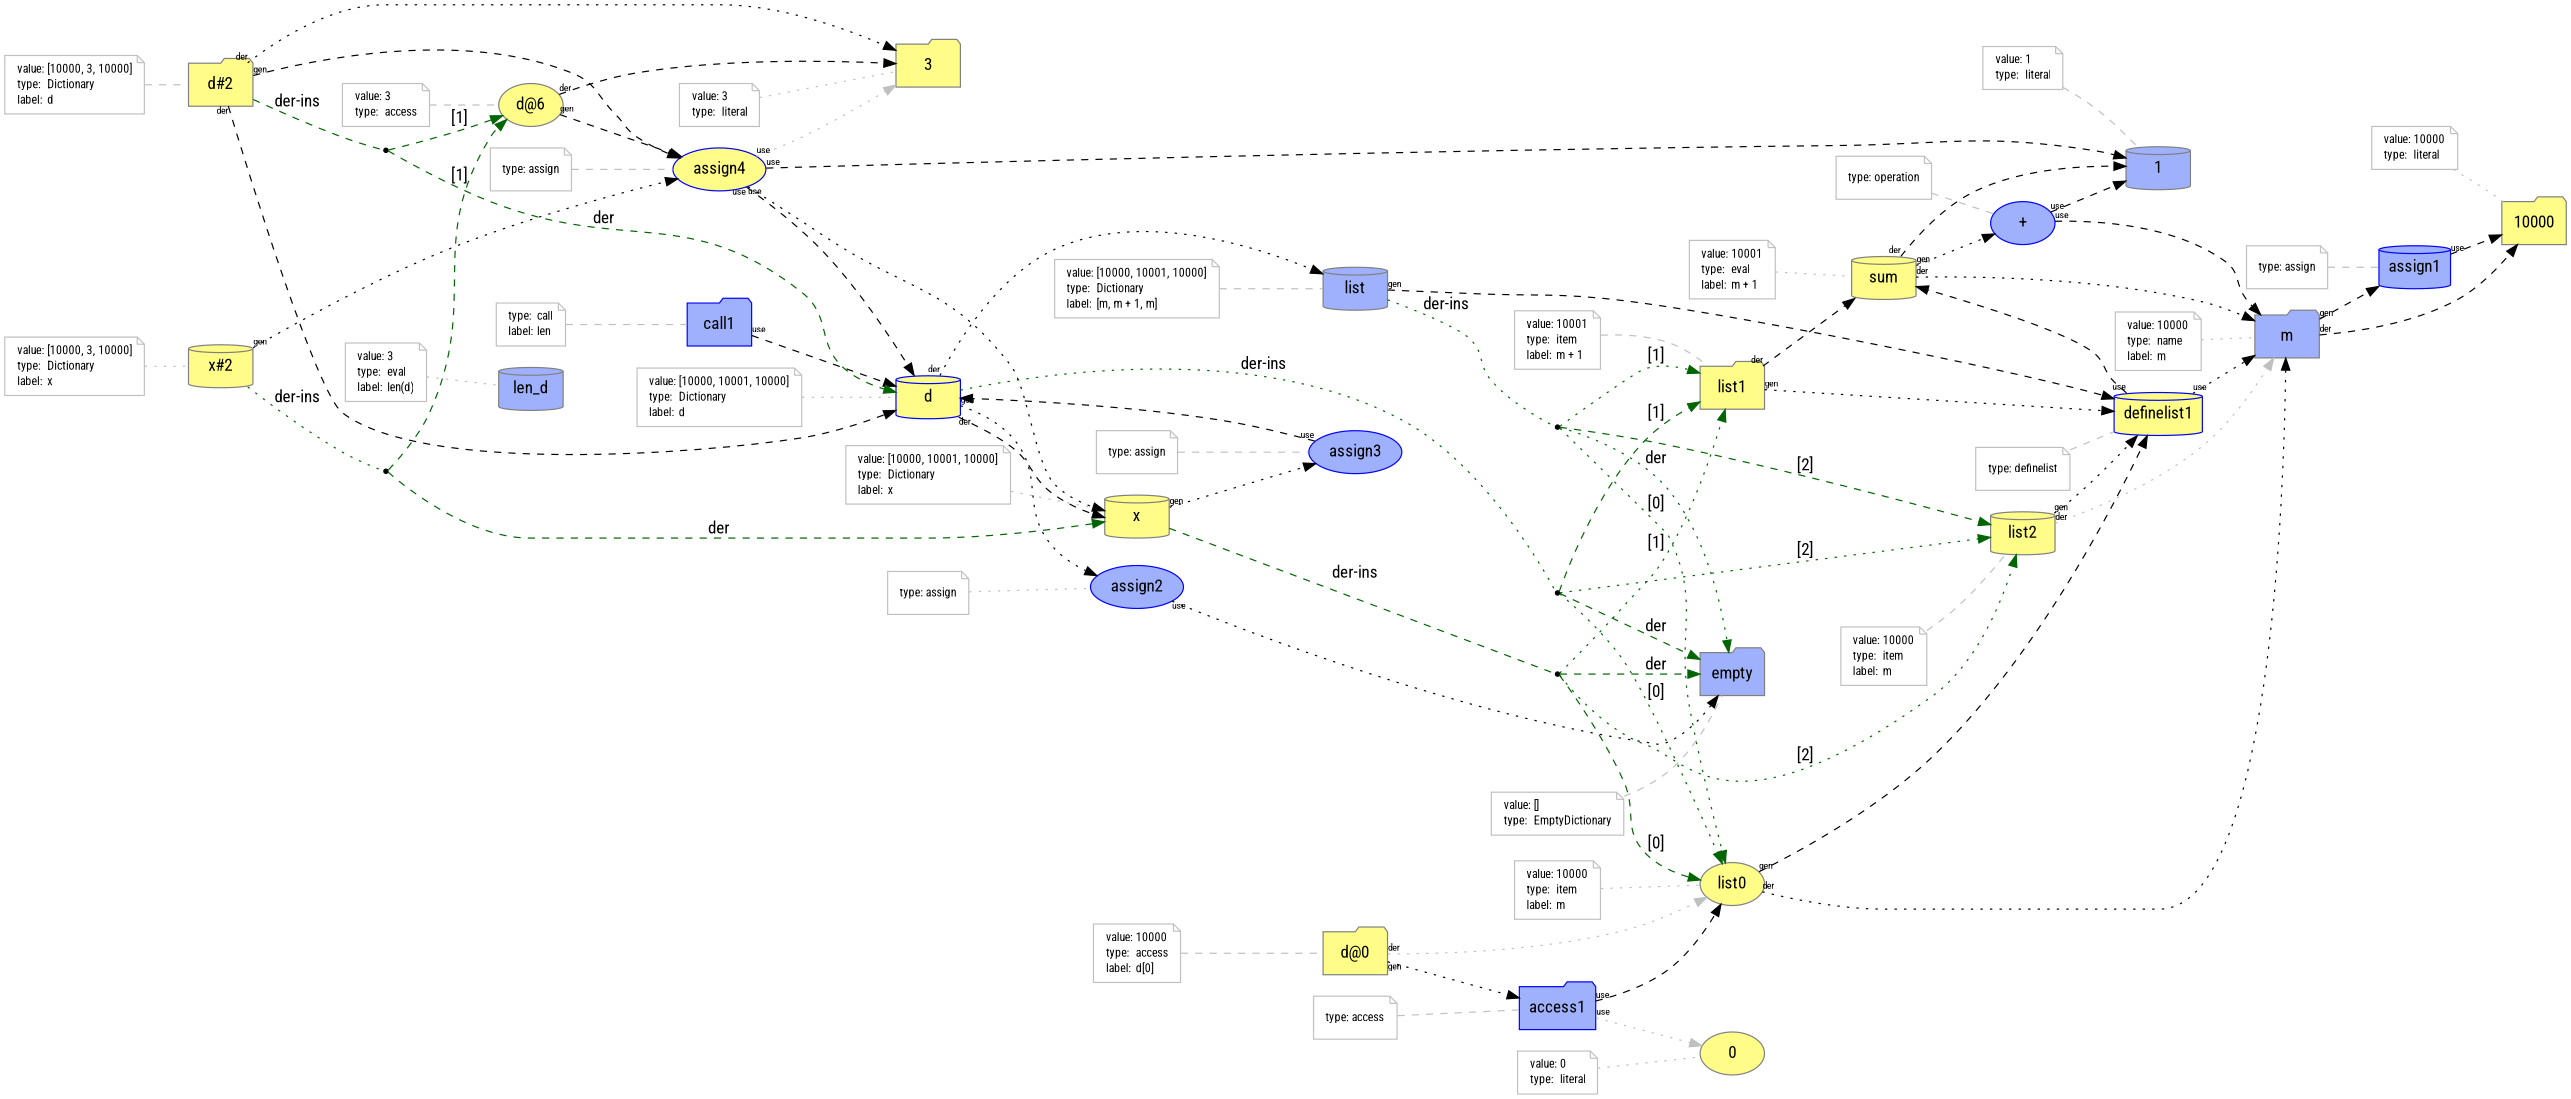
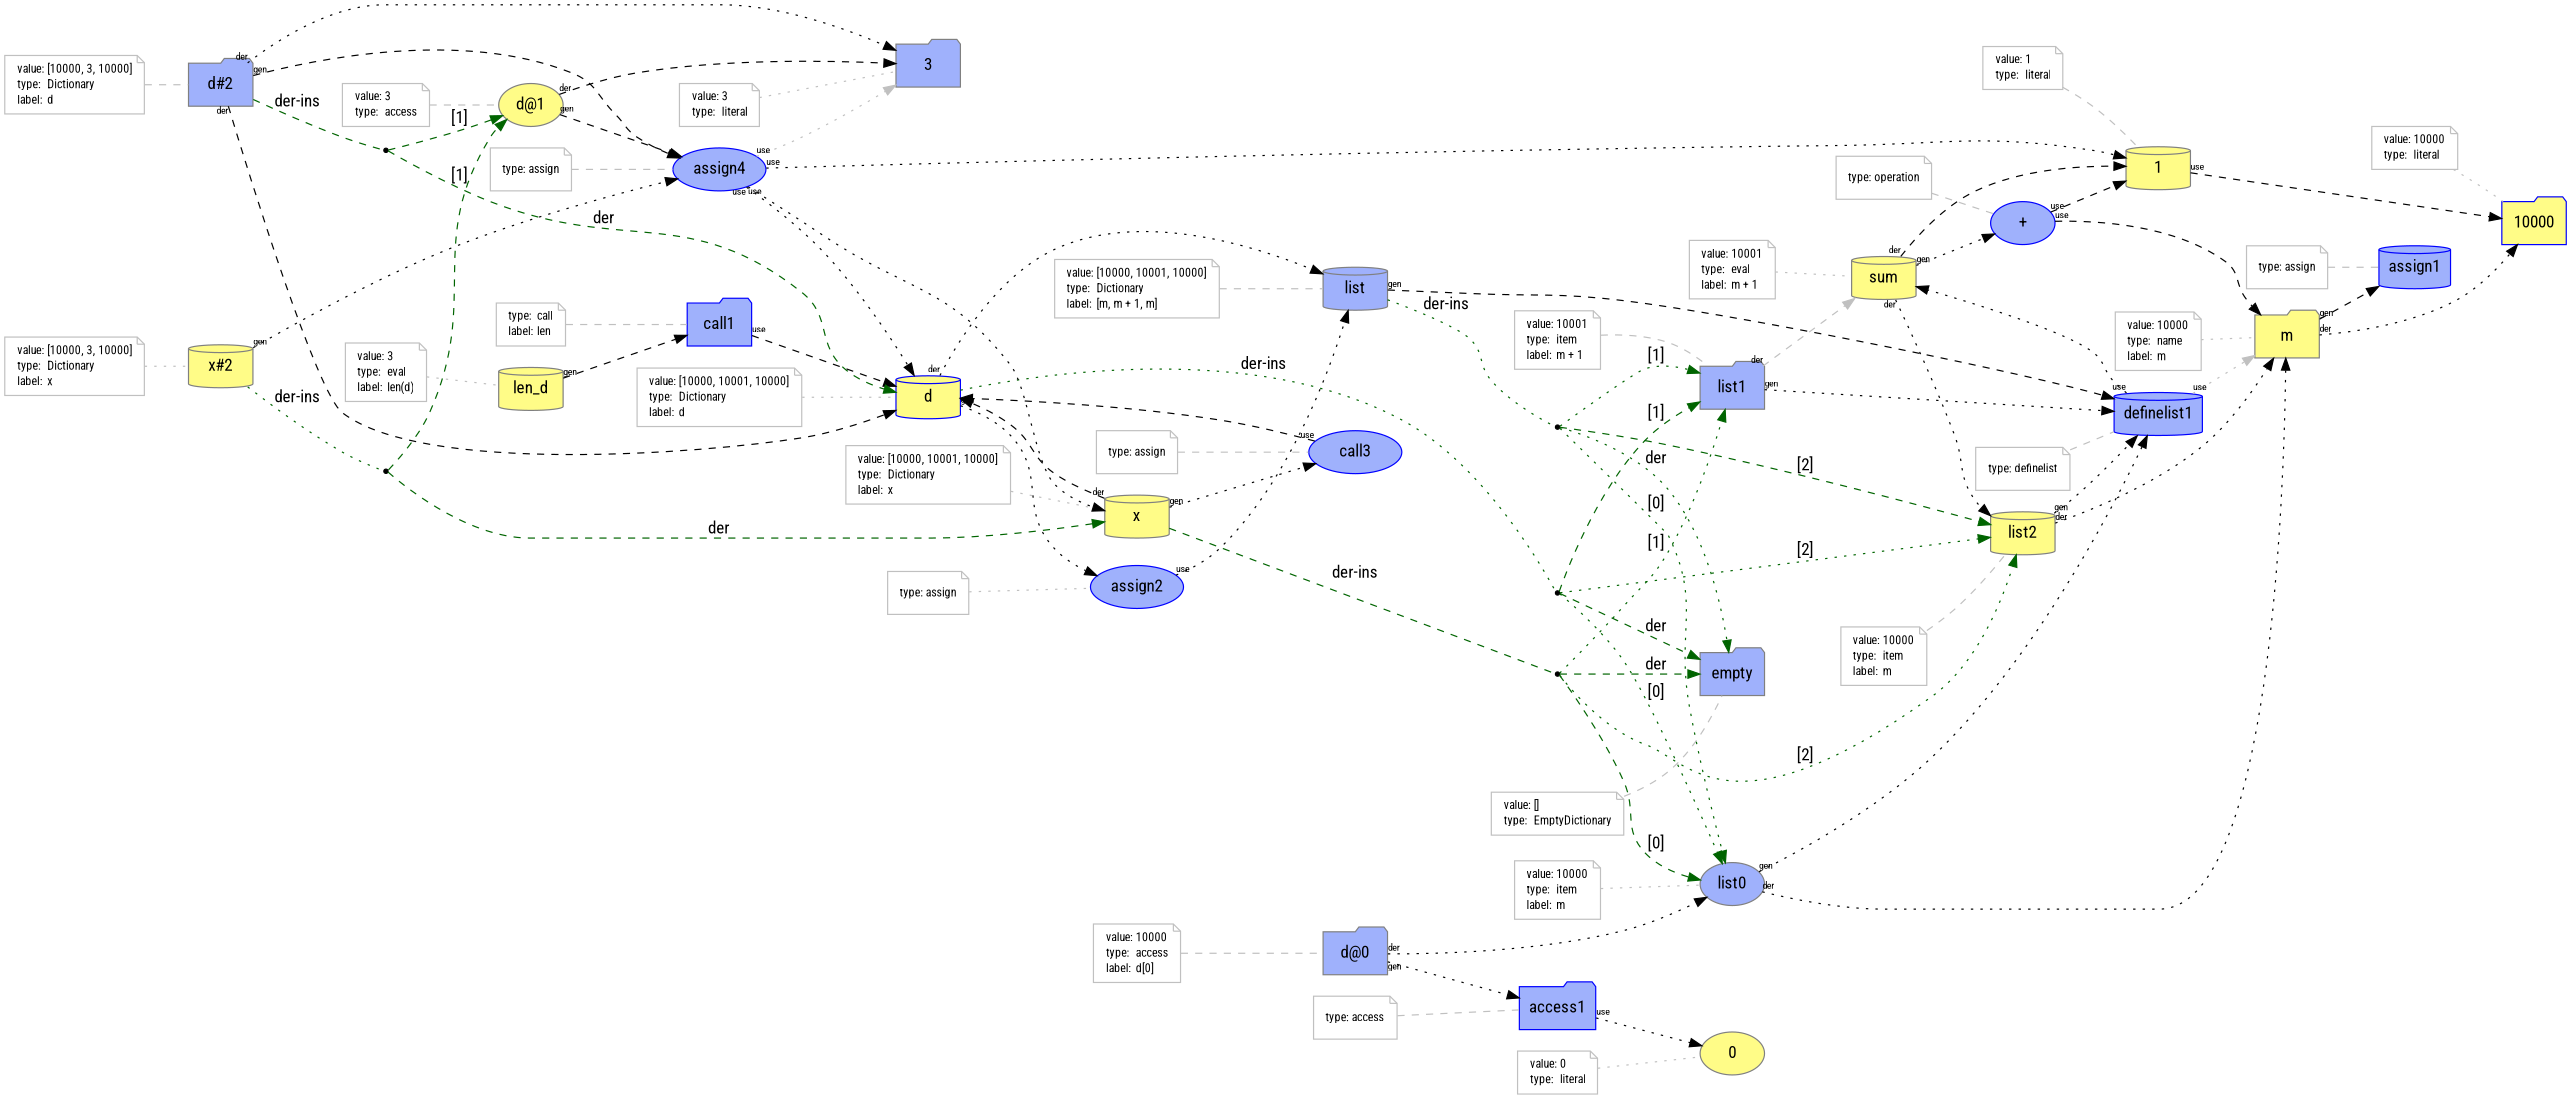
node "3": fillcolor #fffc87 -> #9fb1fc
node "d#2": fillcolor #fffc87 -> #9fb1fc
node "d@6": label "d@6" -> "d@1"
edge "assign4" -> "1": style dashed -> dotted
node "1": fillcolor #9fb1fc -> #fffc87
node "assign4": fillcolor #fffc87 -> #9fb1fc
node "10000": color #808080 -> #0000ff
edge "assign1" -> "10000": now "1" -> "10000"
edge "assign4" -> "d": style dashed -> dotted
edge "sum" -> "m": now "sum" -> "list2"
edge "m" -> "10000": style dashed -> dotted
edge "definelist1" -> "sum": style dashed -> dotted
node "m": fillcolor #9fb1fc -> #fffc87
edge "list1" -> "sum": color black -> gray
edge "len_d" -> "call1": added
edge "definelist1" -> "m": color black -> gray
node "list1": fillcolor #fffc87 -> #9fb1fc
node "len_d": fillcolor #9fb1fc -> #fffc87
node "definelist1": fillcolor #fffc87 -> #9fb1fc
node "assign3": label "assign3" -> "call3"
edge "list2" -> "m": color gray -> black
edge "d" -> "x": reversed
edge "list0" -> "definelist1": style dashed -> dotted
edge "assign2" -> "empty": now "assign2" -> "list"
node "list0": fillcolor #fffc87 -> #9fb1fc
edge "d@0" -> "list0": color gray -> black
node "d@0": fillcolor #fffc87 -> #9fb1fc
edge "access1" -> "list0": removed
edge "access1" -> "0": color gray -> black
